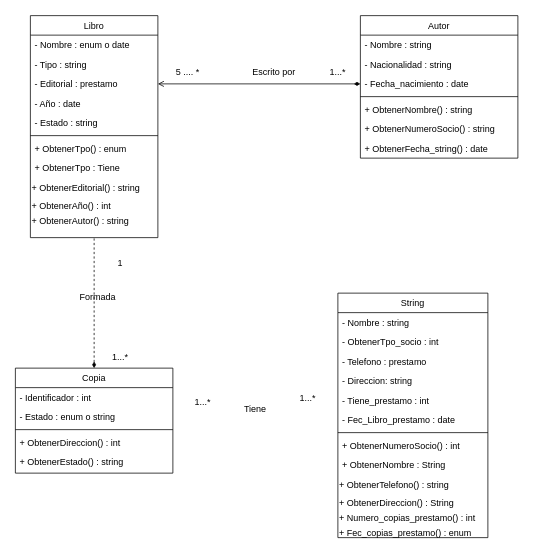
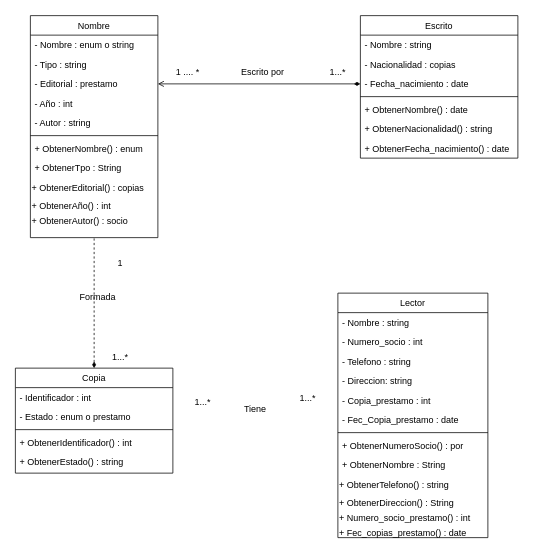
node "Libro": label "Libro" -> "Nombre"
node "Autor": label "Autor" -> "Escrito"
node "- Nombre : enum o date": label "- Nombre : enum o date" -> "- Nombre : enum o string"
node "- Nacionalidad : string": label "- Nacionalidad : string" -> "- Nacionalidad : copias"
node "5 .... *": label "5 .... *" -> "1 .... *"
node "Escrito por": moved (274, 72) -> (263, 72)
node "- Año : date": label "- Año : date" -> "- Año : int"
node "+ ObtenerNombre() : string": label "+ ObtenerNombre() : string" -> "+ ObtenerNombre() : date"
node "- Estado : string": label "- Estado : string" -> "- Autor : string"
node "+ ObtenerNumeroSocio() : string": label "+ ObtenerNumeroSocio() : string" -> "+ ObtenerNacionalidad() : string"
node "+ ObtenerTpo() : enum": label "+ ObtenerTpo() : enum" -> "+ ObtenerNombre() : enum"
node "+ ObtenerFecha_string() : date": label "+ ObtenerFecha_string() : date" -> "+ ObtenerFecha_nacimiento() : date"
node "+ ObtenerTpo : Tiene": label "+ ObtenerTpo : Tiene" -> "+ ObtenerTpo : String"
node "+ ObtenerEditorial() : string": label "+ ObtenerEditorial() : string" -> "+ ObtenerEditorial() : copias"
node "+ ObtenerAutor() : string": label "+ ObtenerAutor() : string" -> "+ ObtenerAutor() : socio"
node "String": label "String" -> "Lector"
node "- ObtenerTpo_socio : int": label "- ObtenerTpo_socio : int" -> "- Numero_socio : int"
node "- Telefono : prestamo": label "- Telefono : prestamo" -> "- Telefono : string"
node "- Tiene_prestamo : int": label "- Tiene_prestamo : int" -> "- Copia_prestamo : int"
node "- Estado : enum o string": label "- Estado : enum o string" -> "- Estado : enum o prestamo"
node "- Fec_Libro_prestamo : date": label "- Fec_Libro_prestamo : date" -> "- Fec_Copia_prestamo : date"
node "+ ObtenerDireccion() : int": label "+ ObtenerDireccion() : int" -> "+ ObtenerIdentificador() : int"
node "+ ObtenerNumeroSocio() : int": label "+ ObtenerNumeroSocio() : int" -> "+ ObtenerNumeroSocio() : por"
node "+ Numero_copias_prestamo() : int": label "+ Numero_copias_prestamo() : int" -> "+ Numero_socio_prestamo() : int"
node "+ Fec_copias_prestamo() : enum": label "+ Fec_copias_prestamo() : enum" -> "+ Fec_copias_prestamo() : date"
